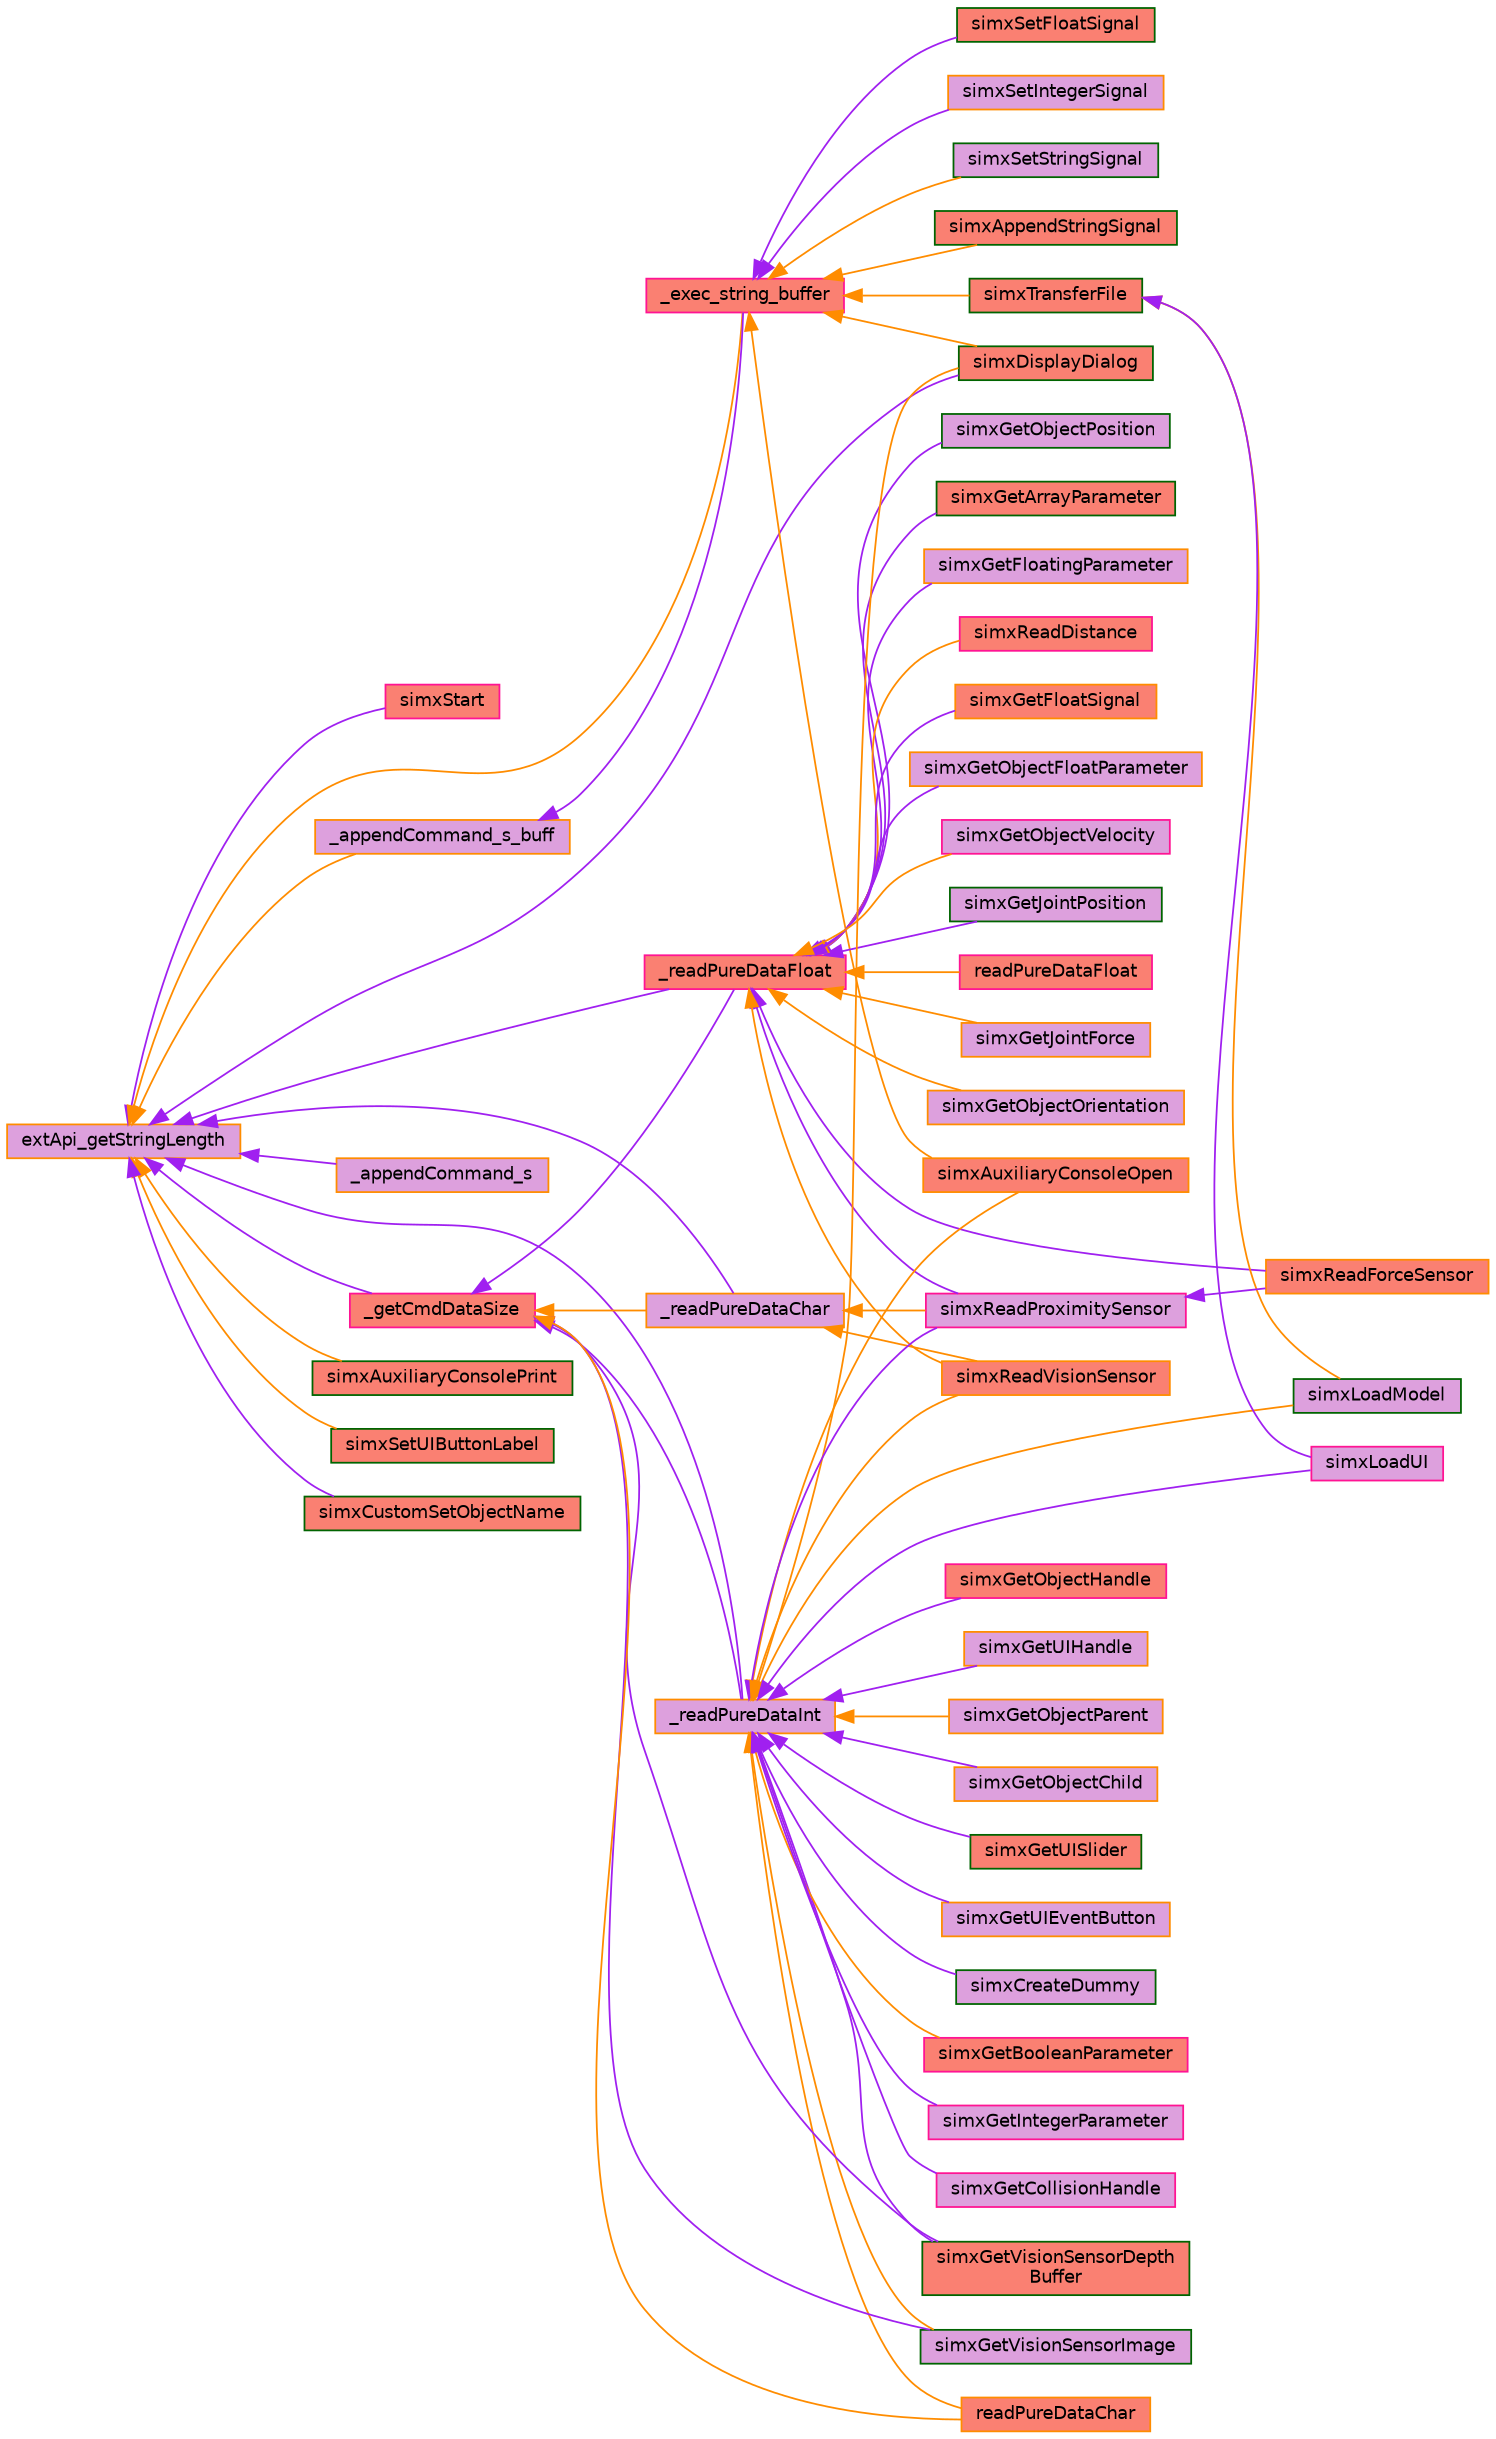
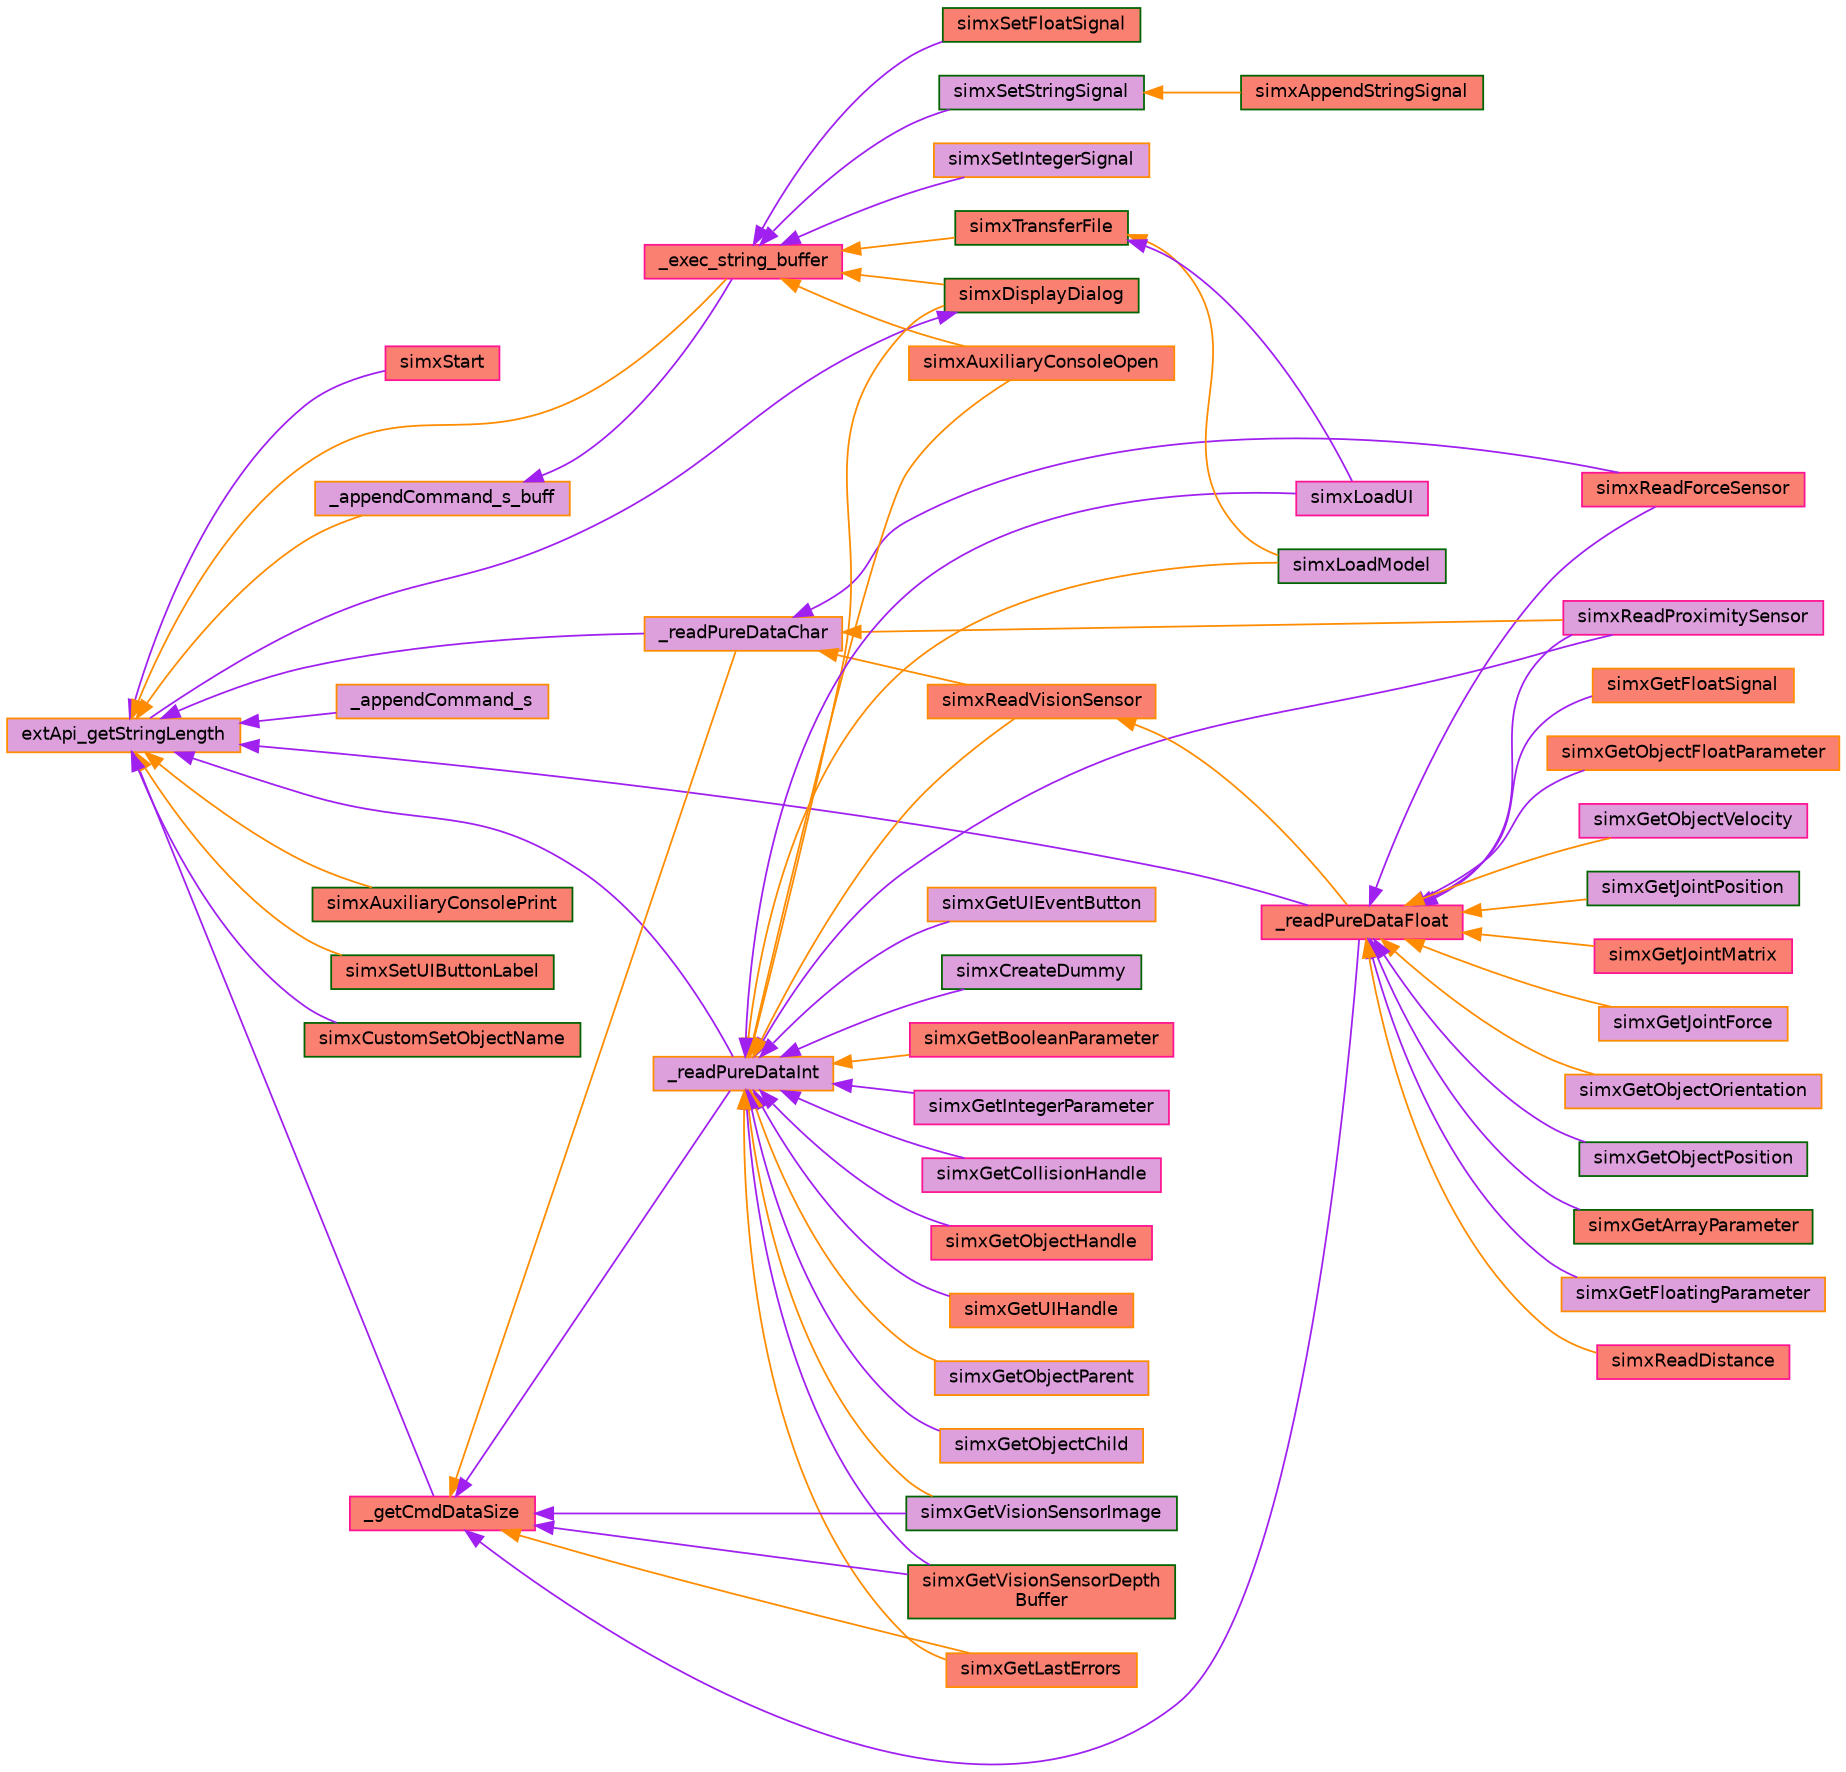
edge "simxSetStringSignal" -> "_exec_string_buffer": color darkorange -> purple
edge "simxAppendStringSignal" -> "_exec_string_buffer": now "simxAppendStringSignal" -> "simxSetStringSignal"
node "simxGetObjectFloatParameter": fillcolor plum -> salmon
edge "simxDisplayDialog" -> "extApi_getStringLength": reversed
edge "simxGetJointPosition" -> "_readPureDataFloat": color purple -> darkorange
node "readPureDataFloat": label "readPureDataFloat" -> "simxGetJointMatrix"
edge "simxReadVisionSensor" -> "_readPureDataFloat": reversed
node "simxReadForceSensor": color darkorange -> deeppink
edge "simxReadForceSensor" -> "simxReadProximitySensor": now "simxReadForceSensor" -> "_readPureDataChar"
node "simxGetUIHandle": fillcolor plum -> salmon
node "simxGetUISlider": removed
node "readPureDataChar": label "readPureDataChar" -> "simxGetLastErrors"
